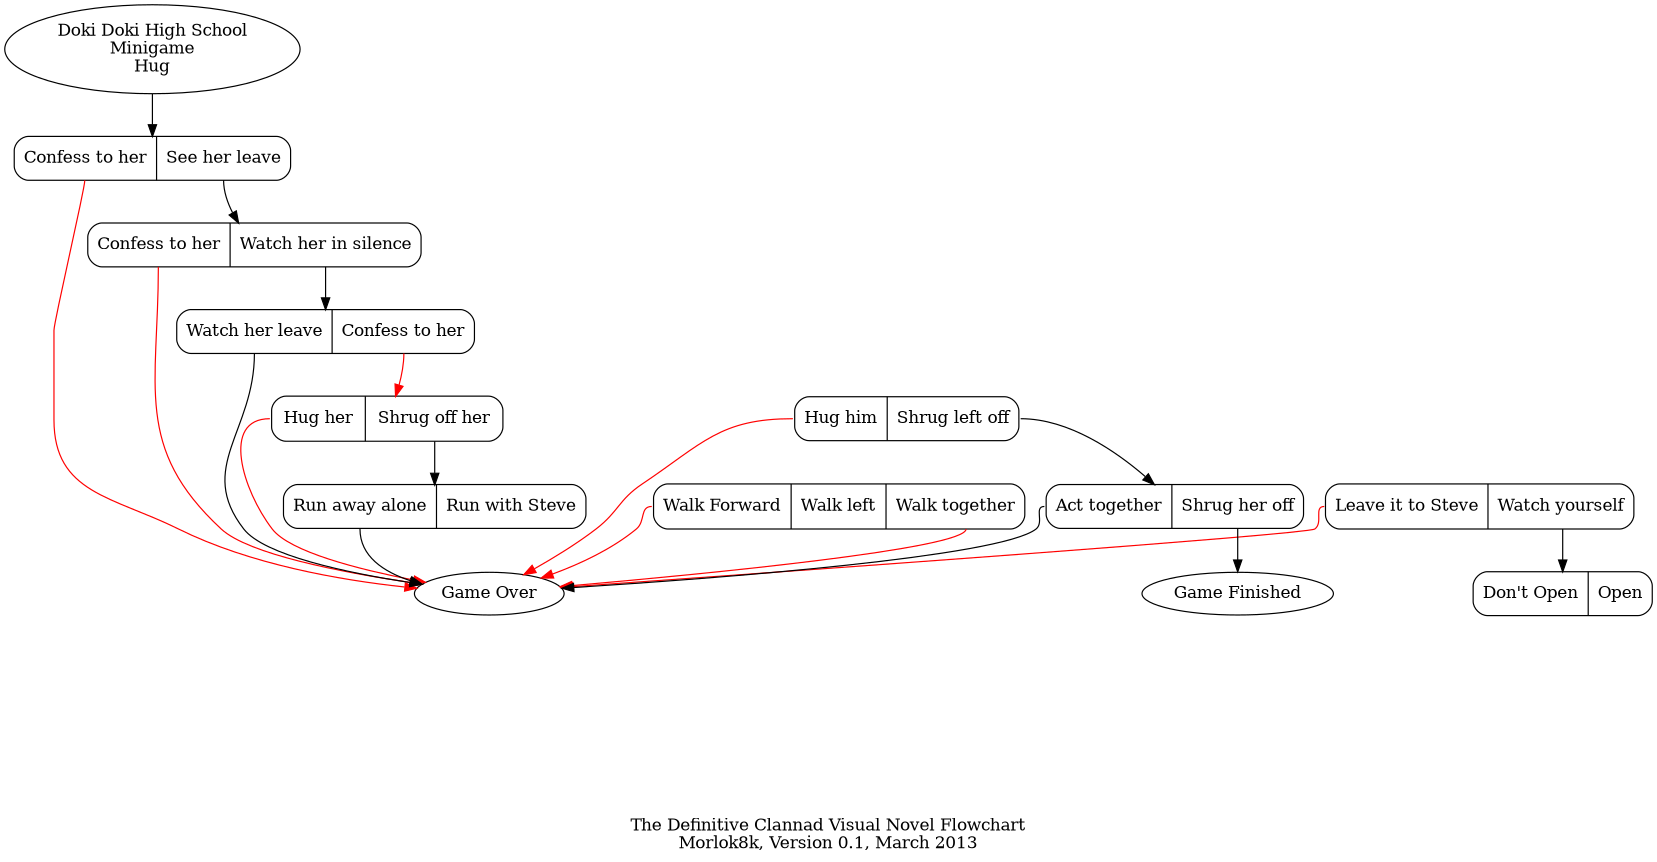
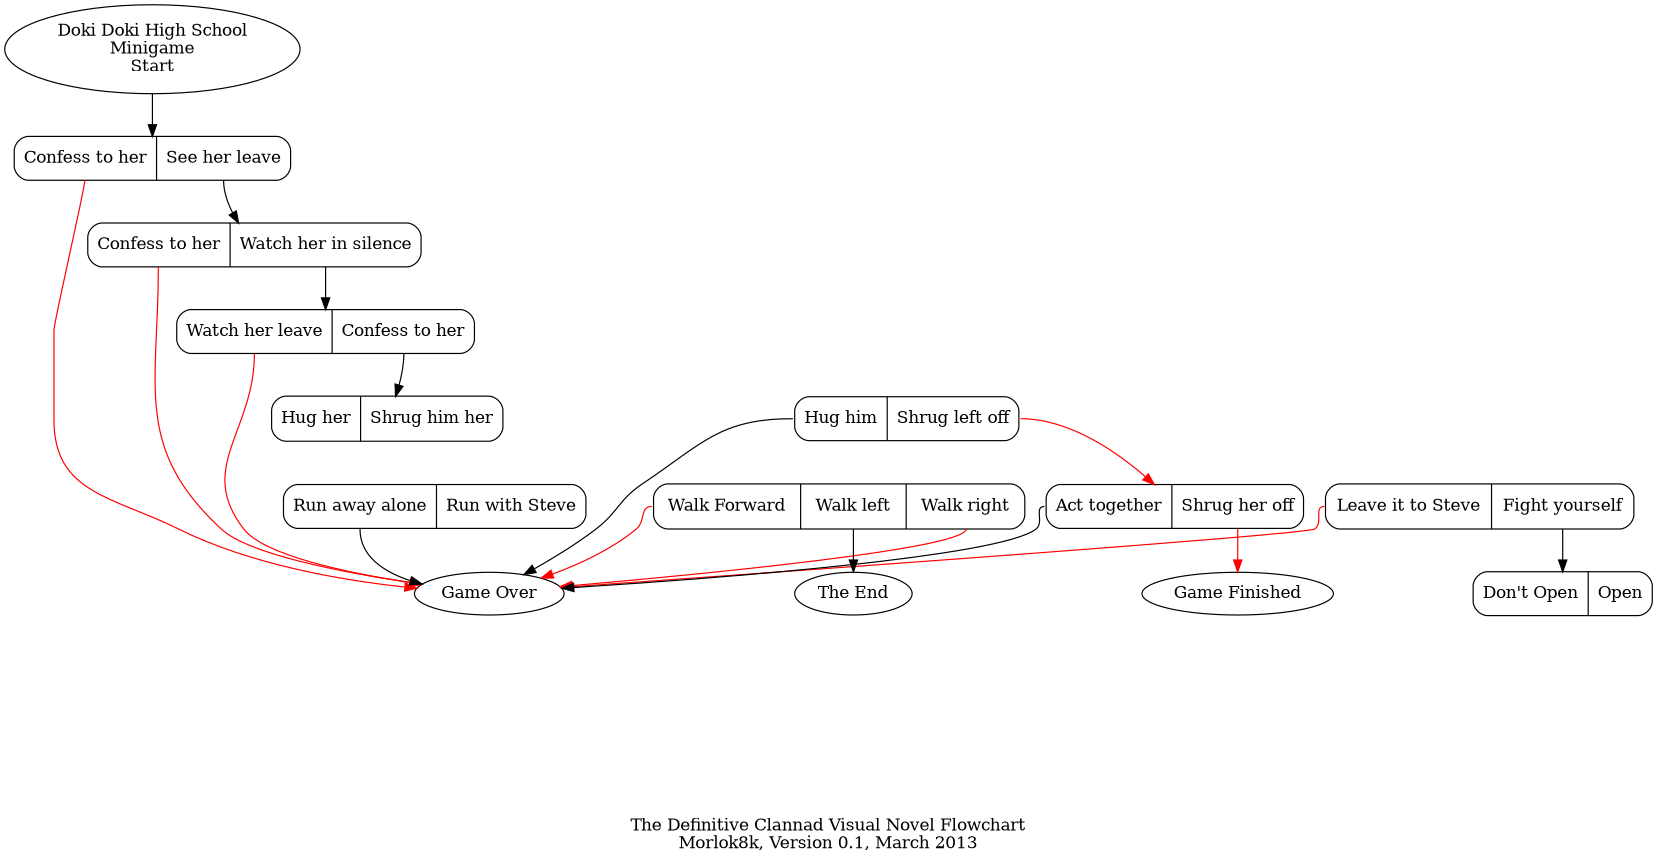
node "Doki Doki High School Minigame Hug": label "Doki Doki High School Minigame Hug" -> "Doki Doki High School Minigame Start"
edge "Watch her leave" -> "Hug her": color red -> black
node "Hug her": text "Shrug off her" -> "Shrug him her"
edge "Hug him" -> "Act together": color black -> red
edge "Hug her" -> "Run away alone": removed
edge "Hug him" -> "Game Over": color red -> black
node "Walk Forward": text "Walk together" -> "Walk right"
node "Leave it to Steve": text "Watch yourself" -> "Fight yourself"
edge "Watch her leave" -> "Game Over": color black -> red
edge "Hug her" -> "Game Over": removed
edge "Act together" -> "Game Finished": color black -> red
node "The End": added
